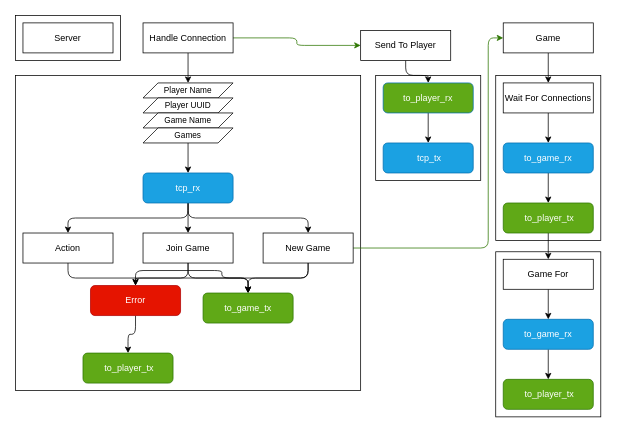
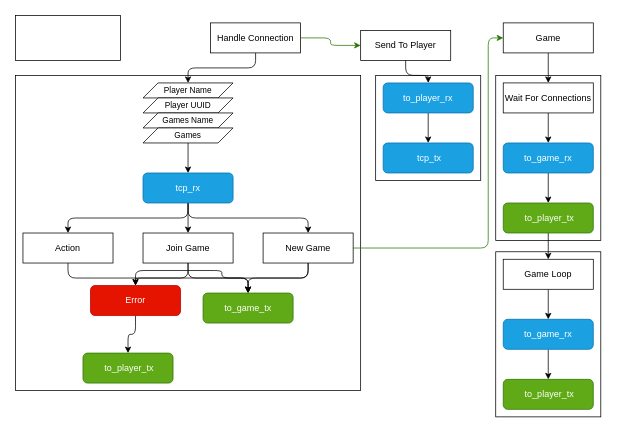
node "Server": removed
node "Handle Connection": moved (188, 38) -> (255, 38)
node "to_player_rx": fillcolor #60a917 -> #1ba1e2
node "Game Name": label "Game Name" -> "Games Name"
node "Game For": label "Game For" -> "Game Loop"
